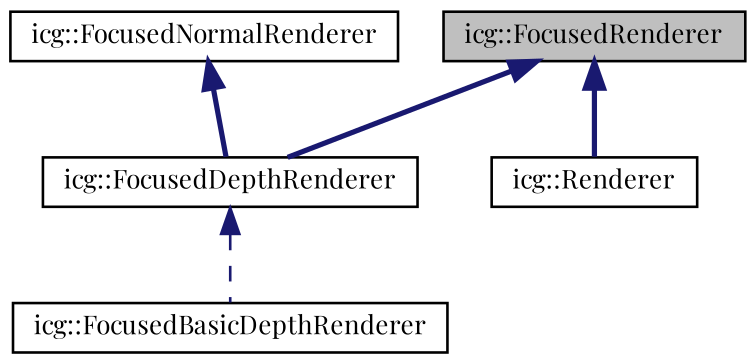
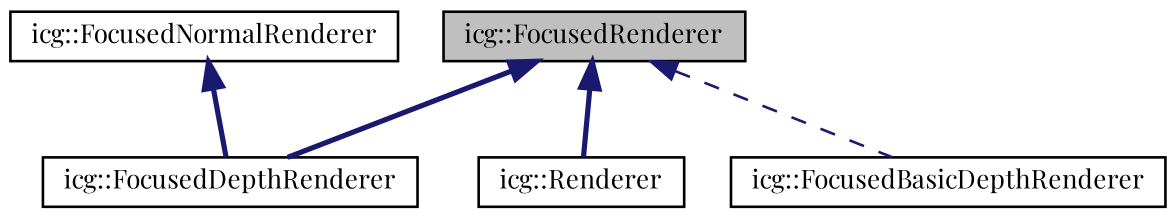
edge "icg::FocusedBasicDepthRenderer" -> "icg::FocusedDepthRenderer": now "icg::FocusedBasicDepthRenderer" -> "icg::FocusedRenderer"
